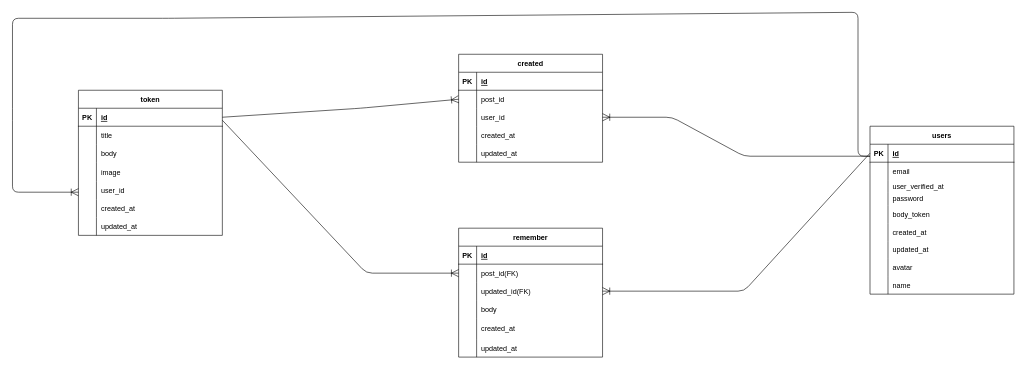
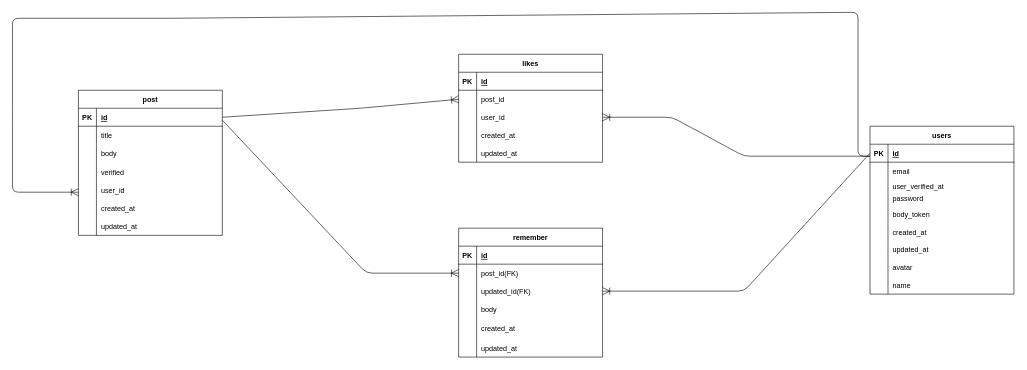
node "created": label "created" -> "likes"
node "token": label "token" -> "post"
node "image": label "image" -> "verified"
